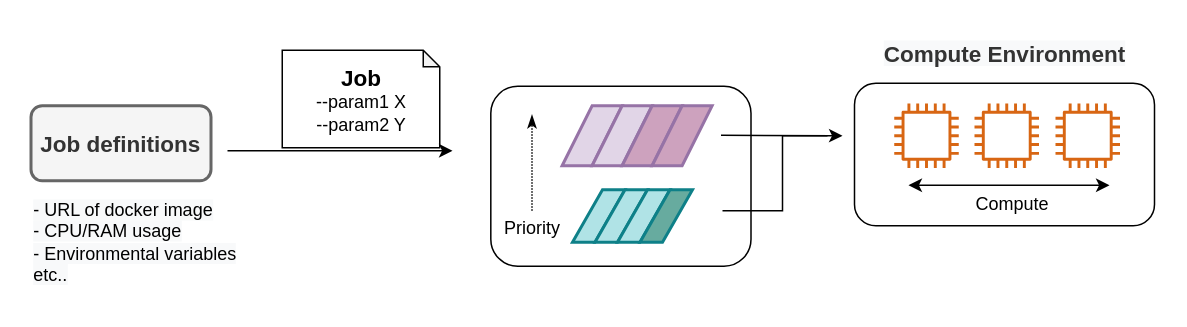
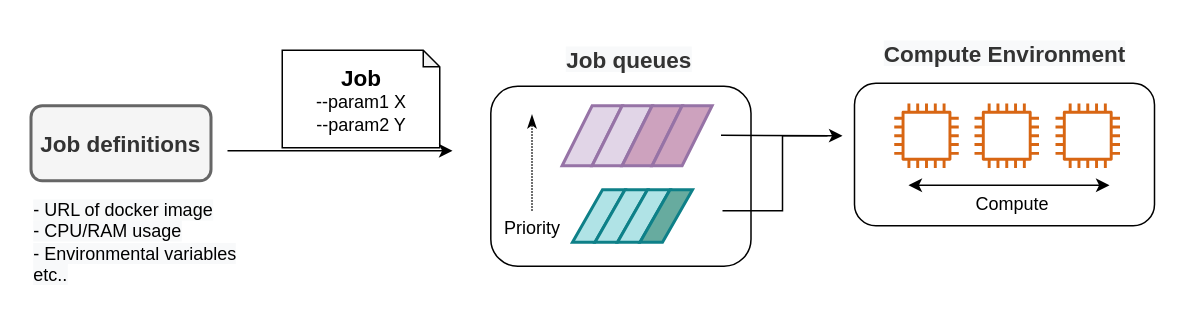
node "Job queues": added
